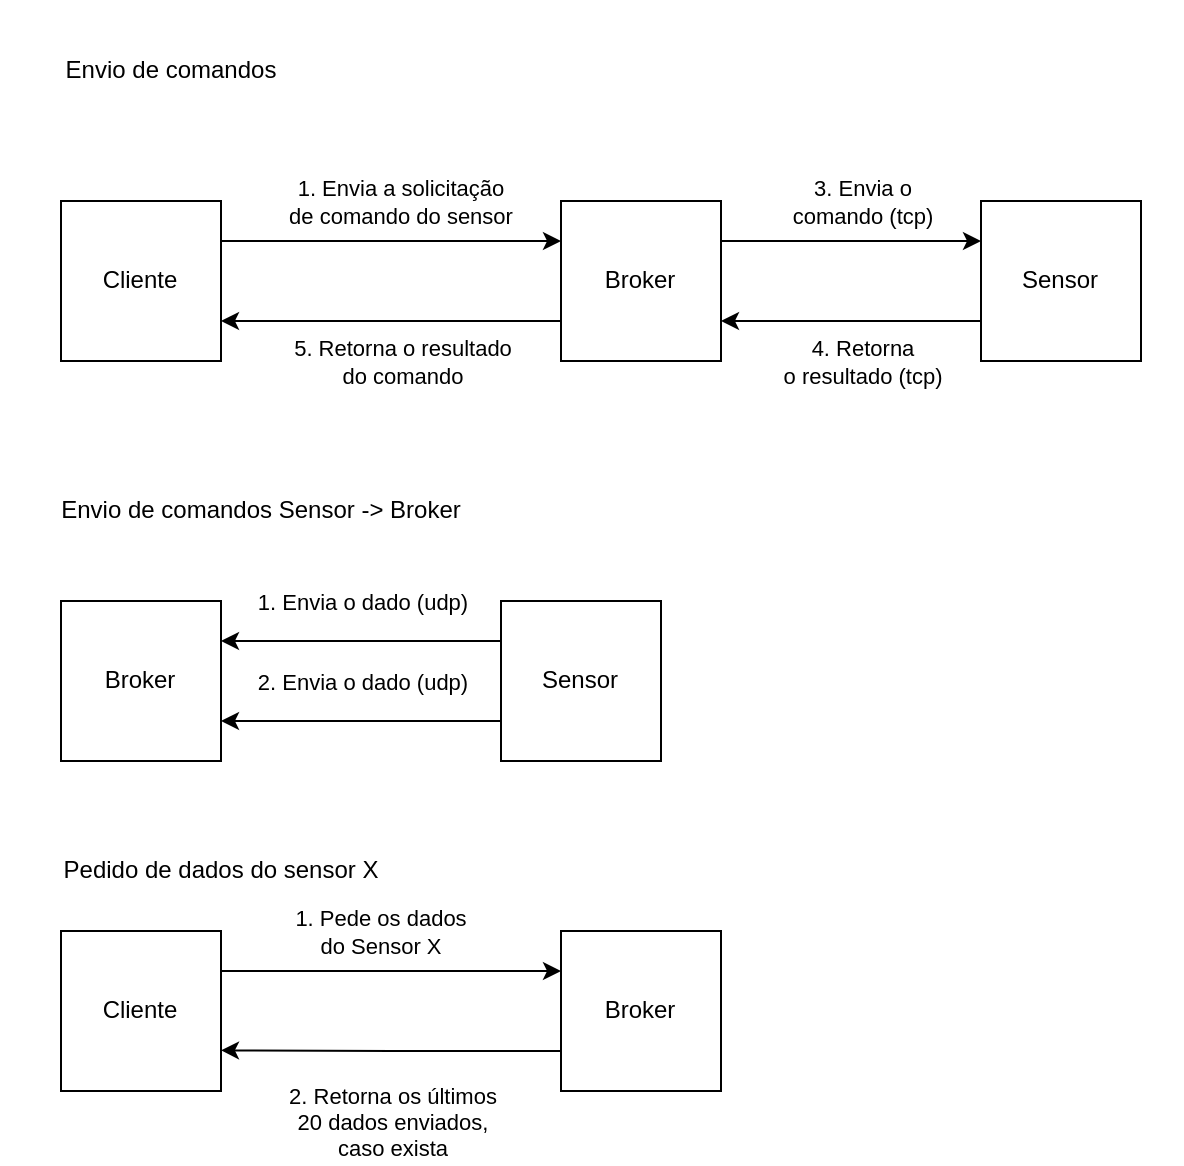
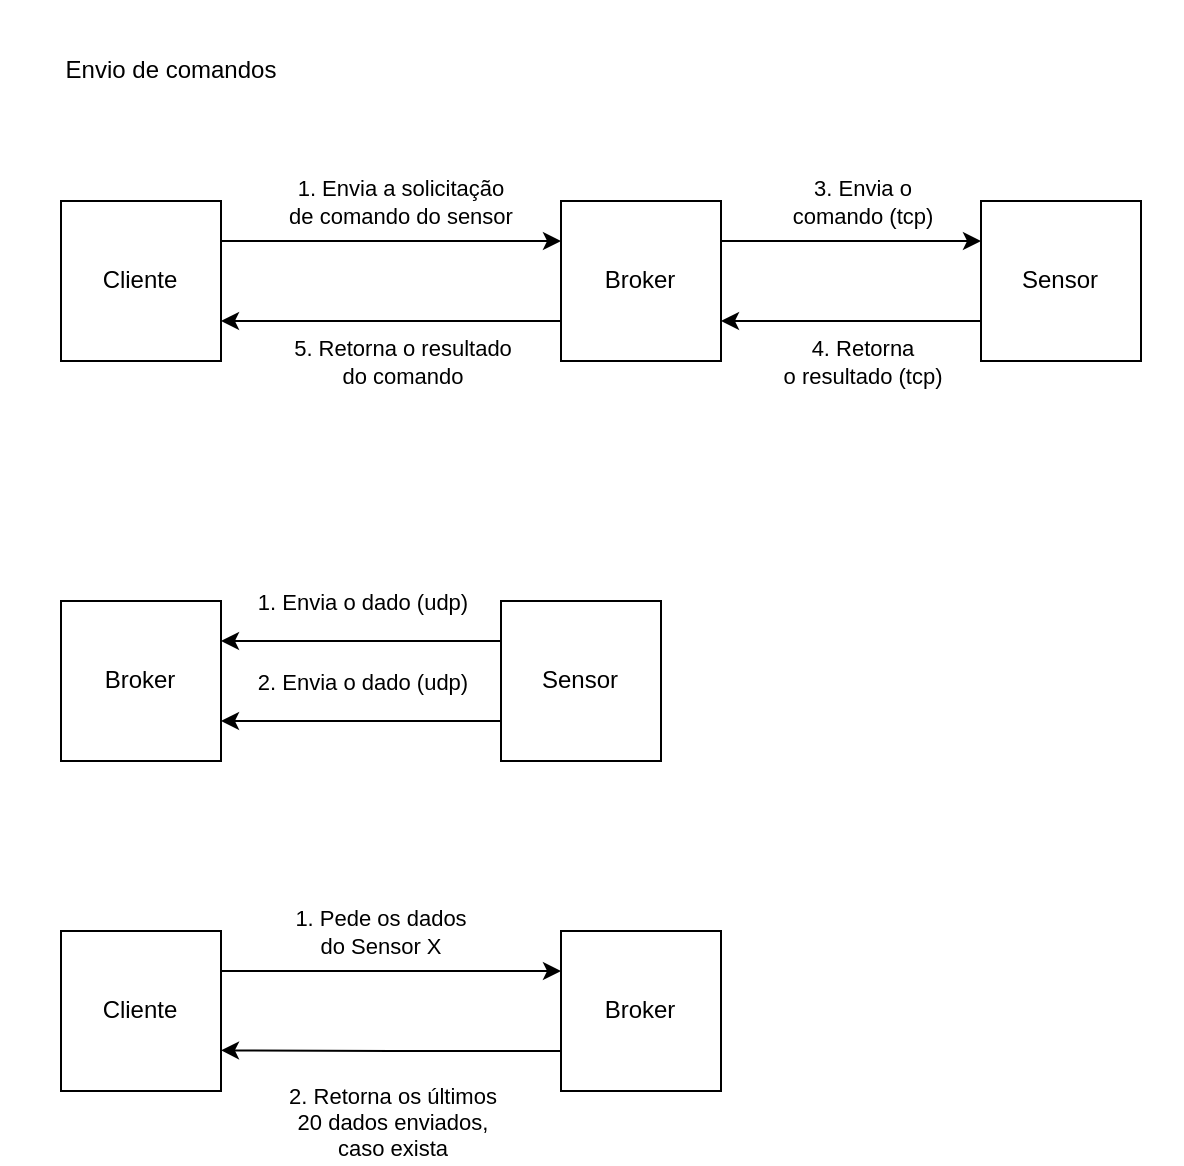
node "Envio de comandos Sensor -> Broker": removed
node "Pedido de dados do sensor X": removed
